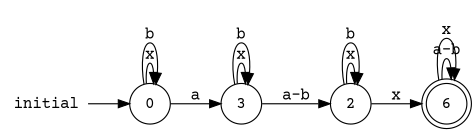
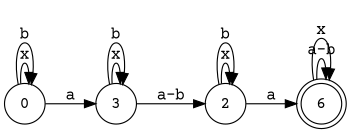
edge "2" -> "6": label "x" -> "a"
node "initial": removed
